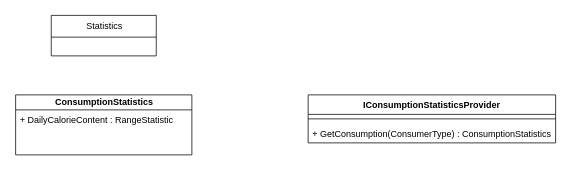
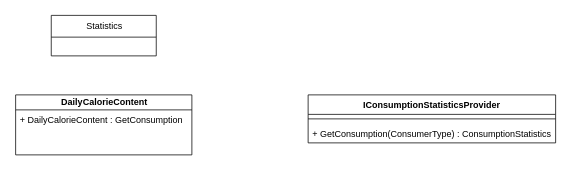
node "ConsumptionStatistics": label "ConsumptionStatistics" -> "DailyCalorieContent"
node "+ DailyCalorieContent : RangeStatistic": label "+ DailyCalorieContent : RangeStatistic" -> "+ DailyCalorieContent : GetConsumption"
